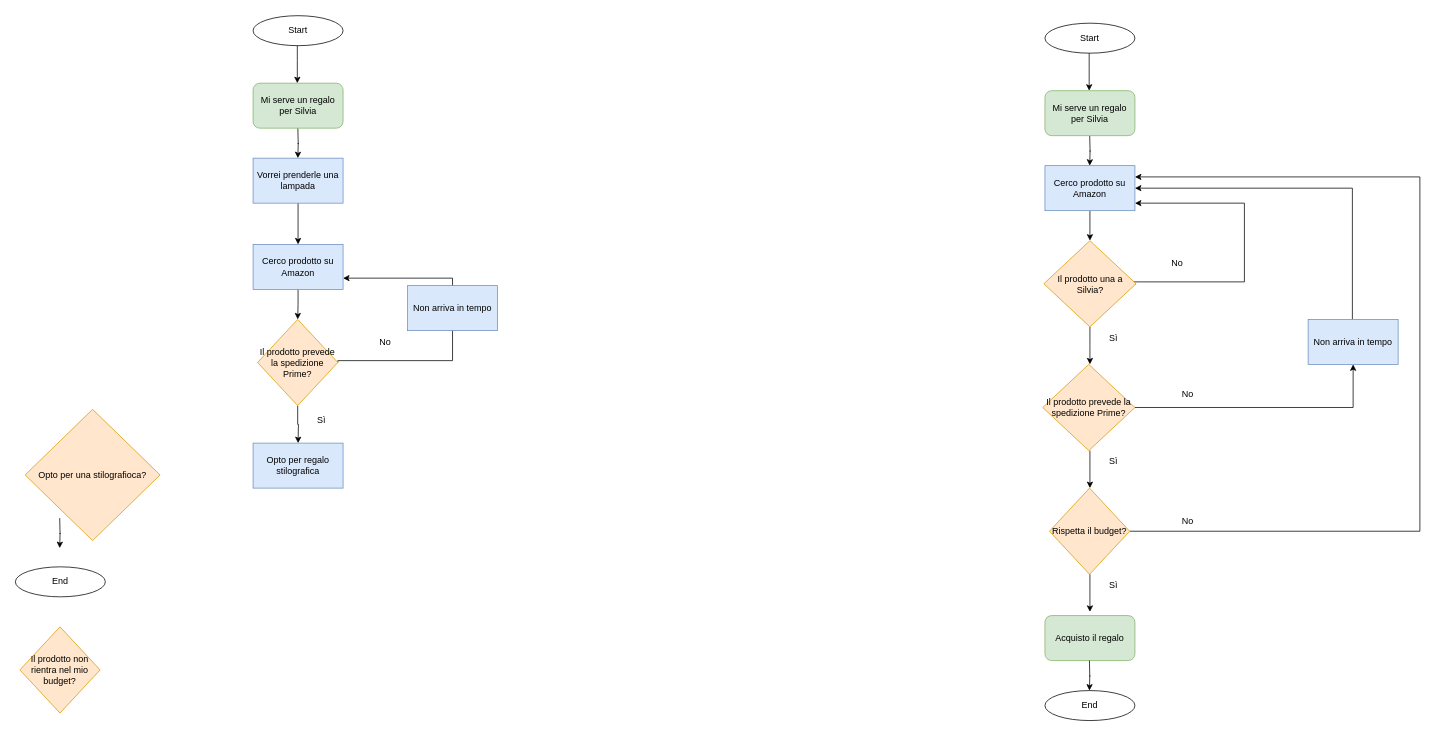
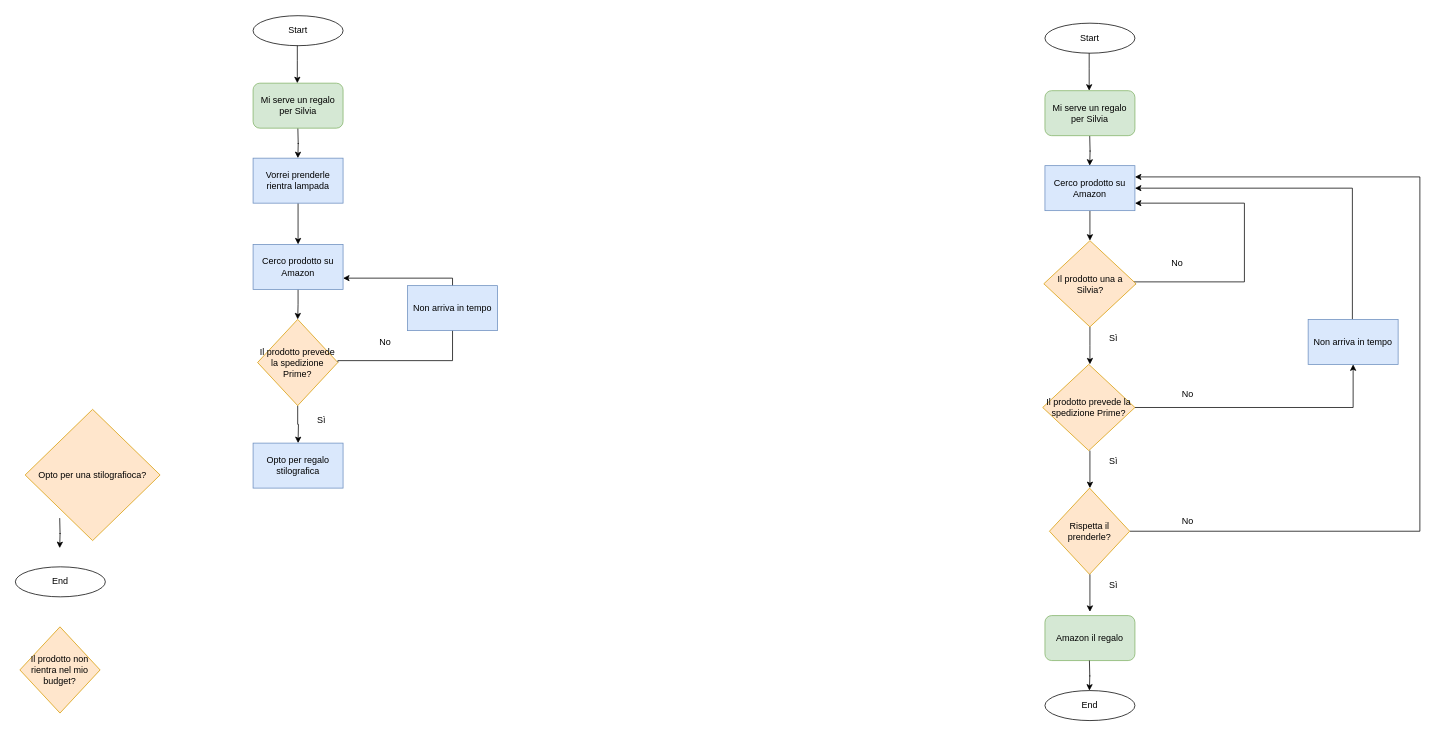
node "Vorrei prenderle una lampada": label "Vorrei prenderle una lampada" -> "Vorrei prenderle rientra lampada"
node "Rispetta il budget?": label "Rispetta il budget?" -> "Rispetta il prenderle?"
node "Acquisto il regalo": label "Acquisto il regalo" -> "Amazon il regalo"
